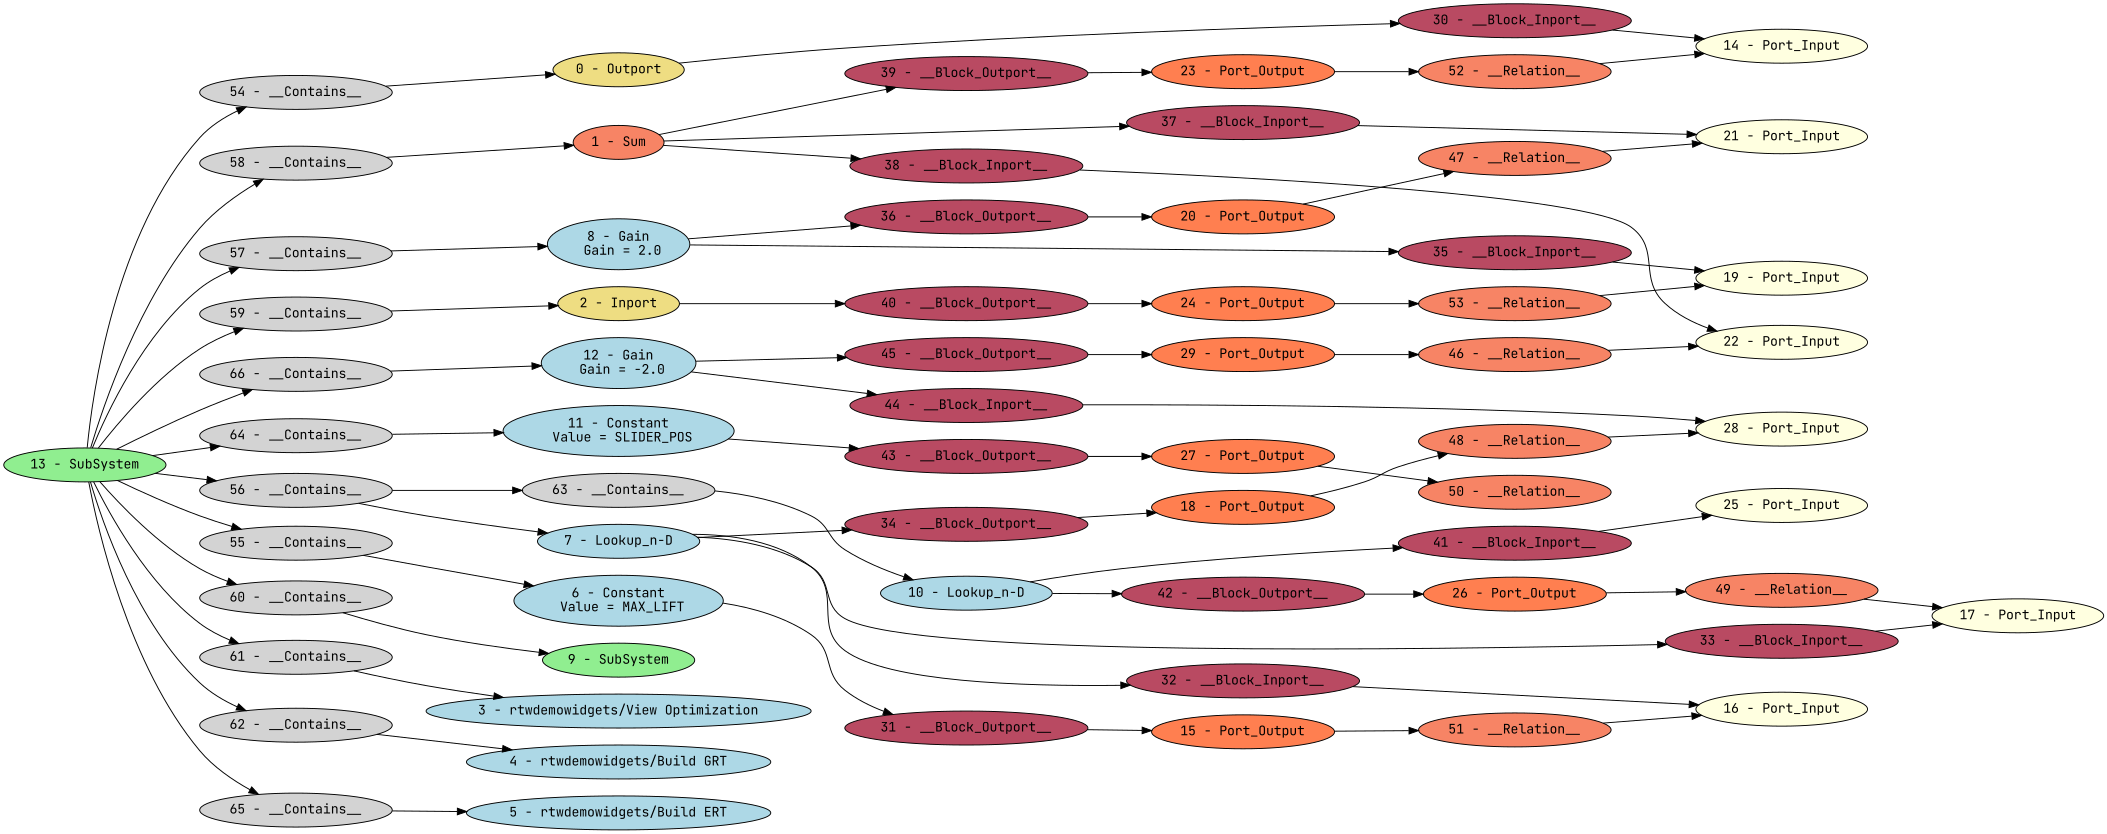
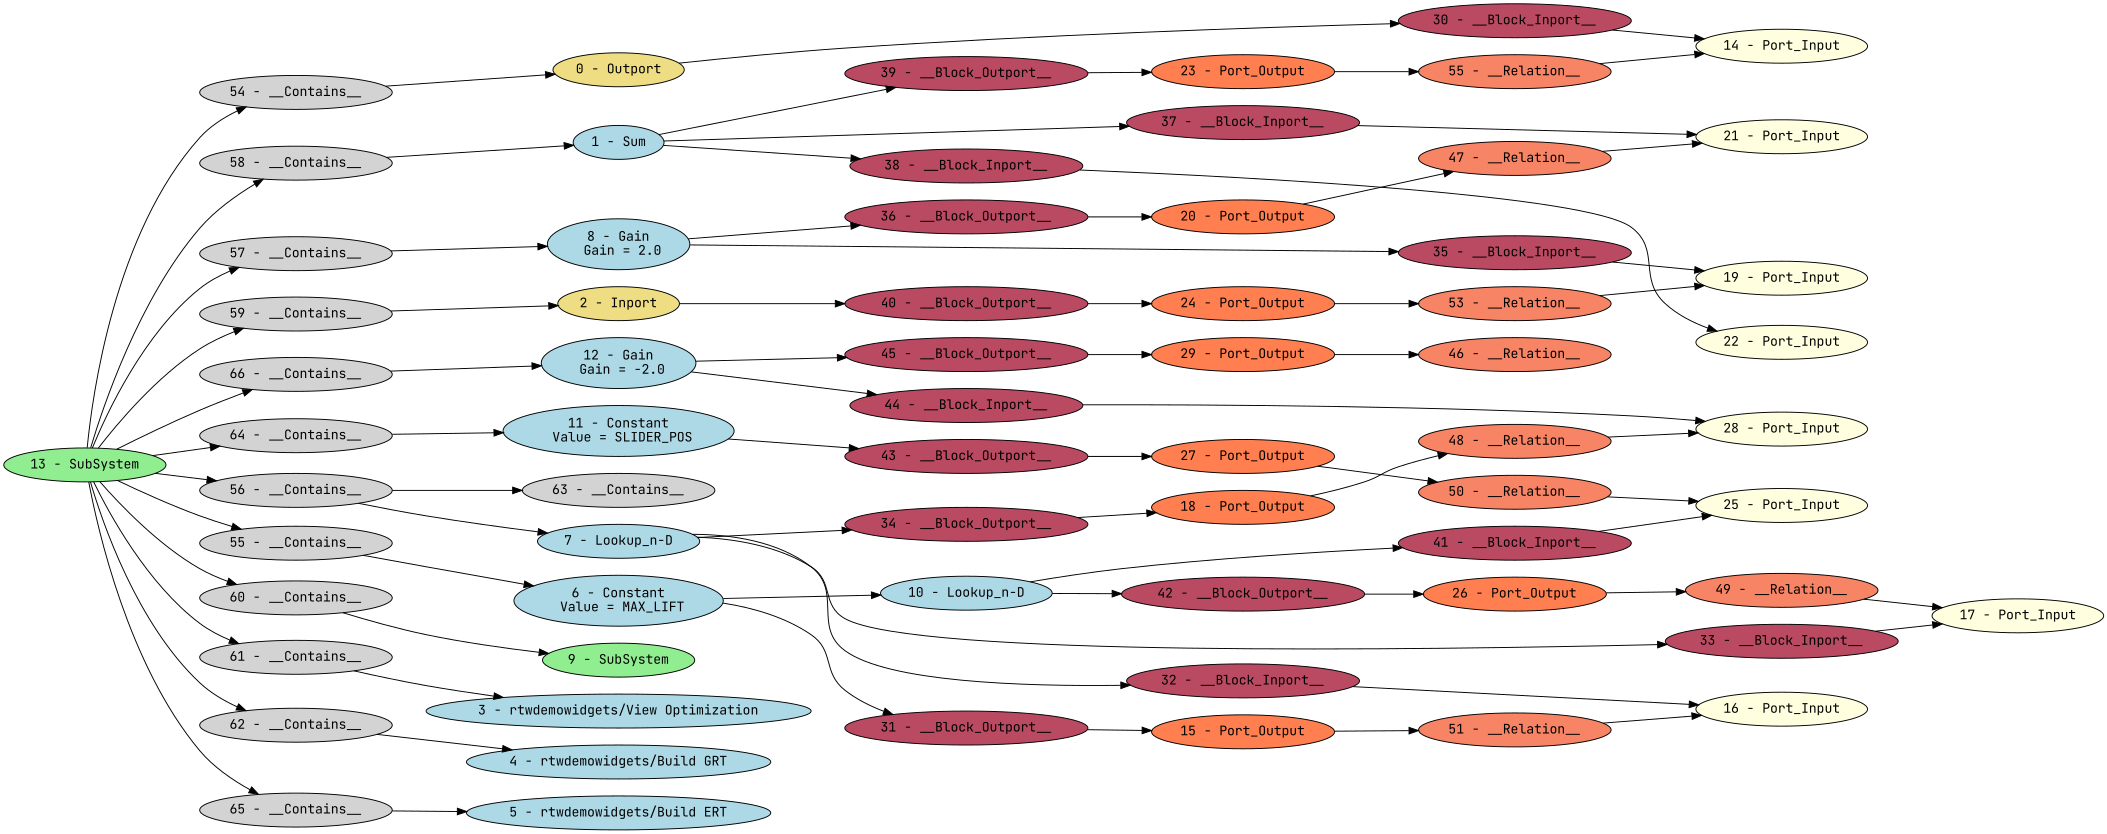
node "52 - __Relation__": label "52 - __Relation__" -> "55 - __Relation__"
node "1 - Sum": fillcolor #f78465 -> lightblue
edge "46 - __Relation__" -> "22 - Port_Input": removed
edge "50 - __Relation__" -> "25 - Port_Input": added
edge "63 - __Contains__" -> "10 - Lookup_n-D": now "6 - Constant Value = MAX_LIFT" -> "10 - Lookup_n-D"
